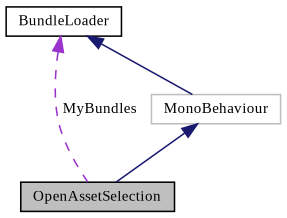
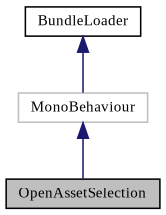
edge "OpenAssetSelection" -> "BundleLoader": removed, label "MyBundles"
